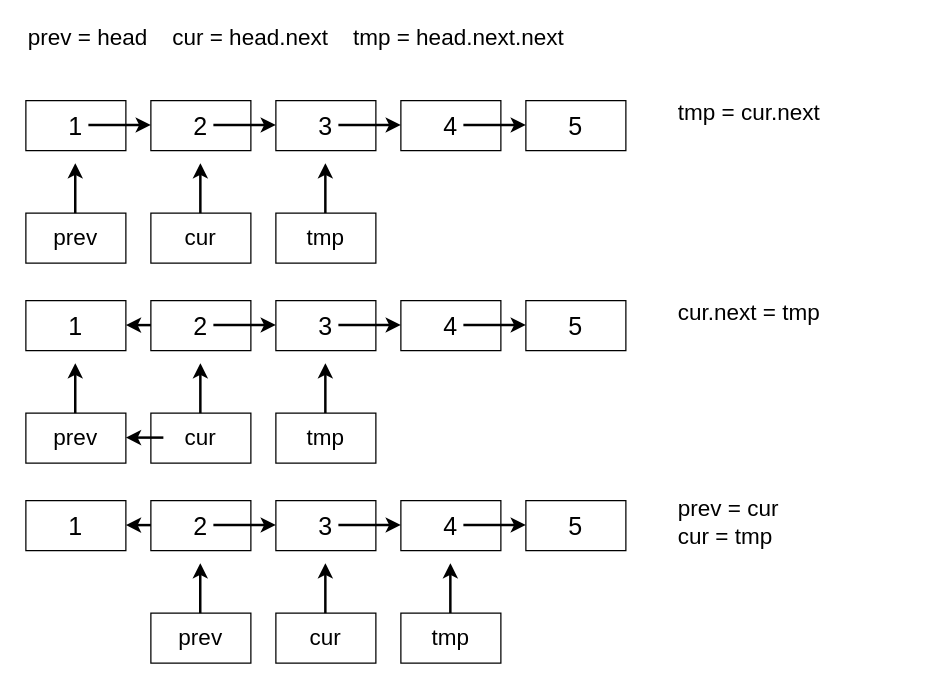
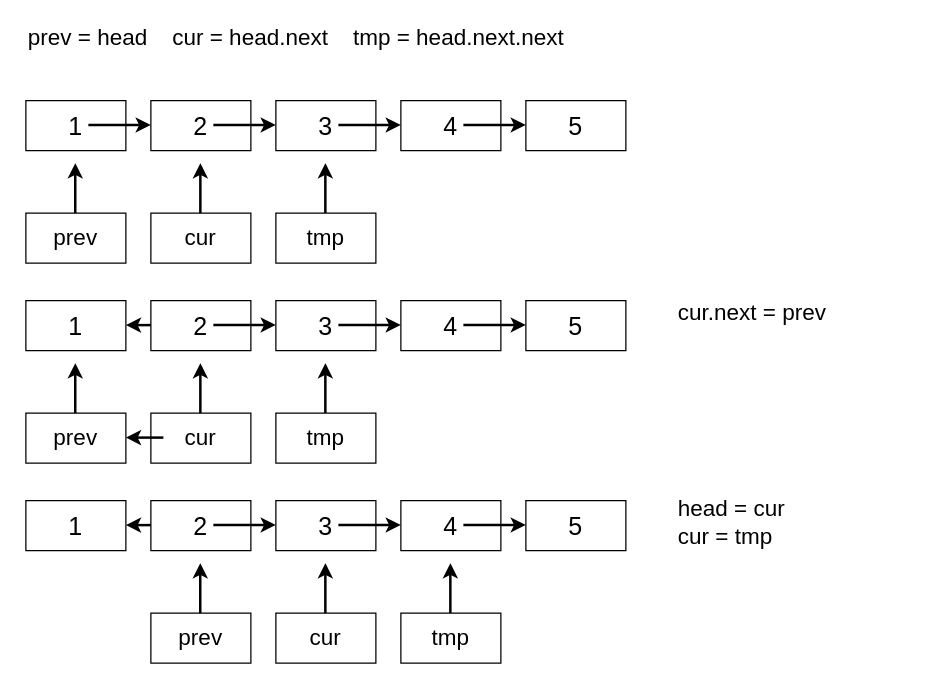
node "tmp = cur.next": removed
node "cur.next = tmp": label "cur.next = tmp" -> "cur.next = prev"
node "prev = cur cur = tmp": label "prev = cur cur = tmp" -> "head = cur cur = tmp"
